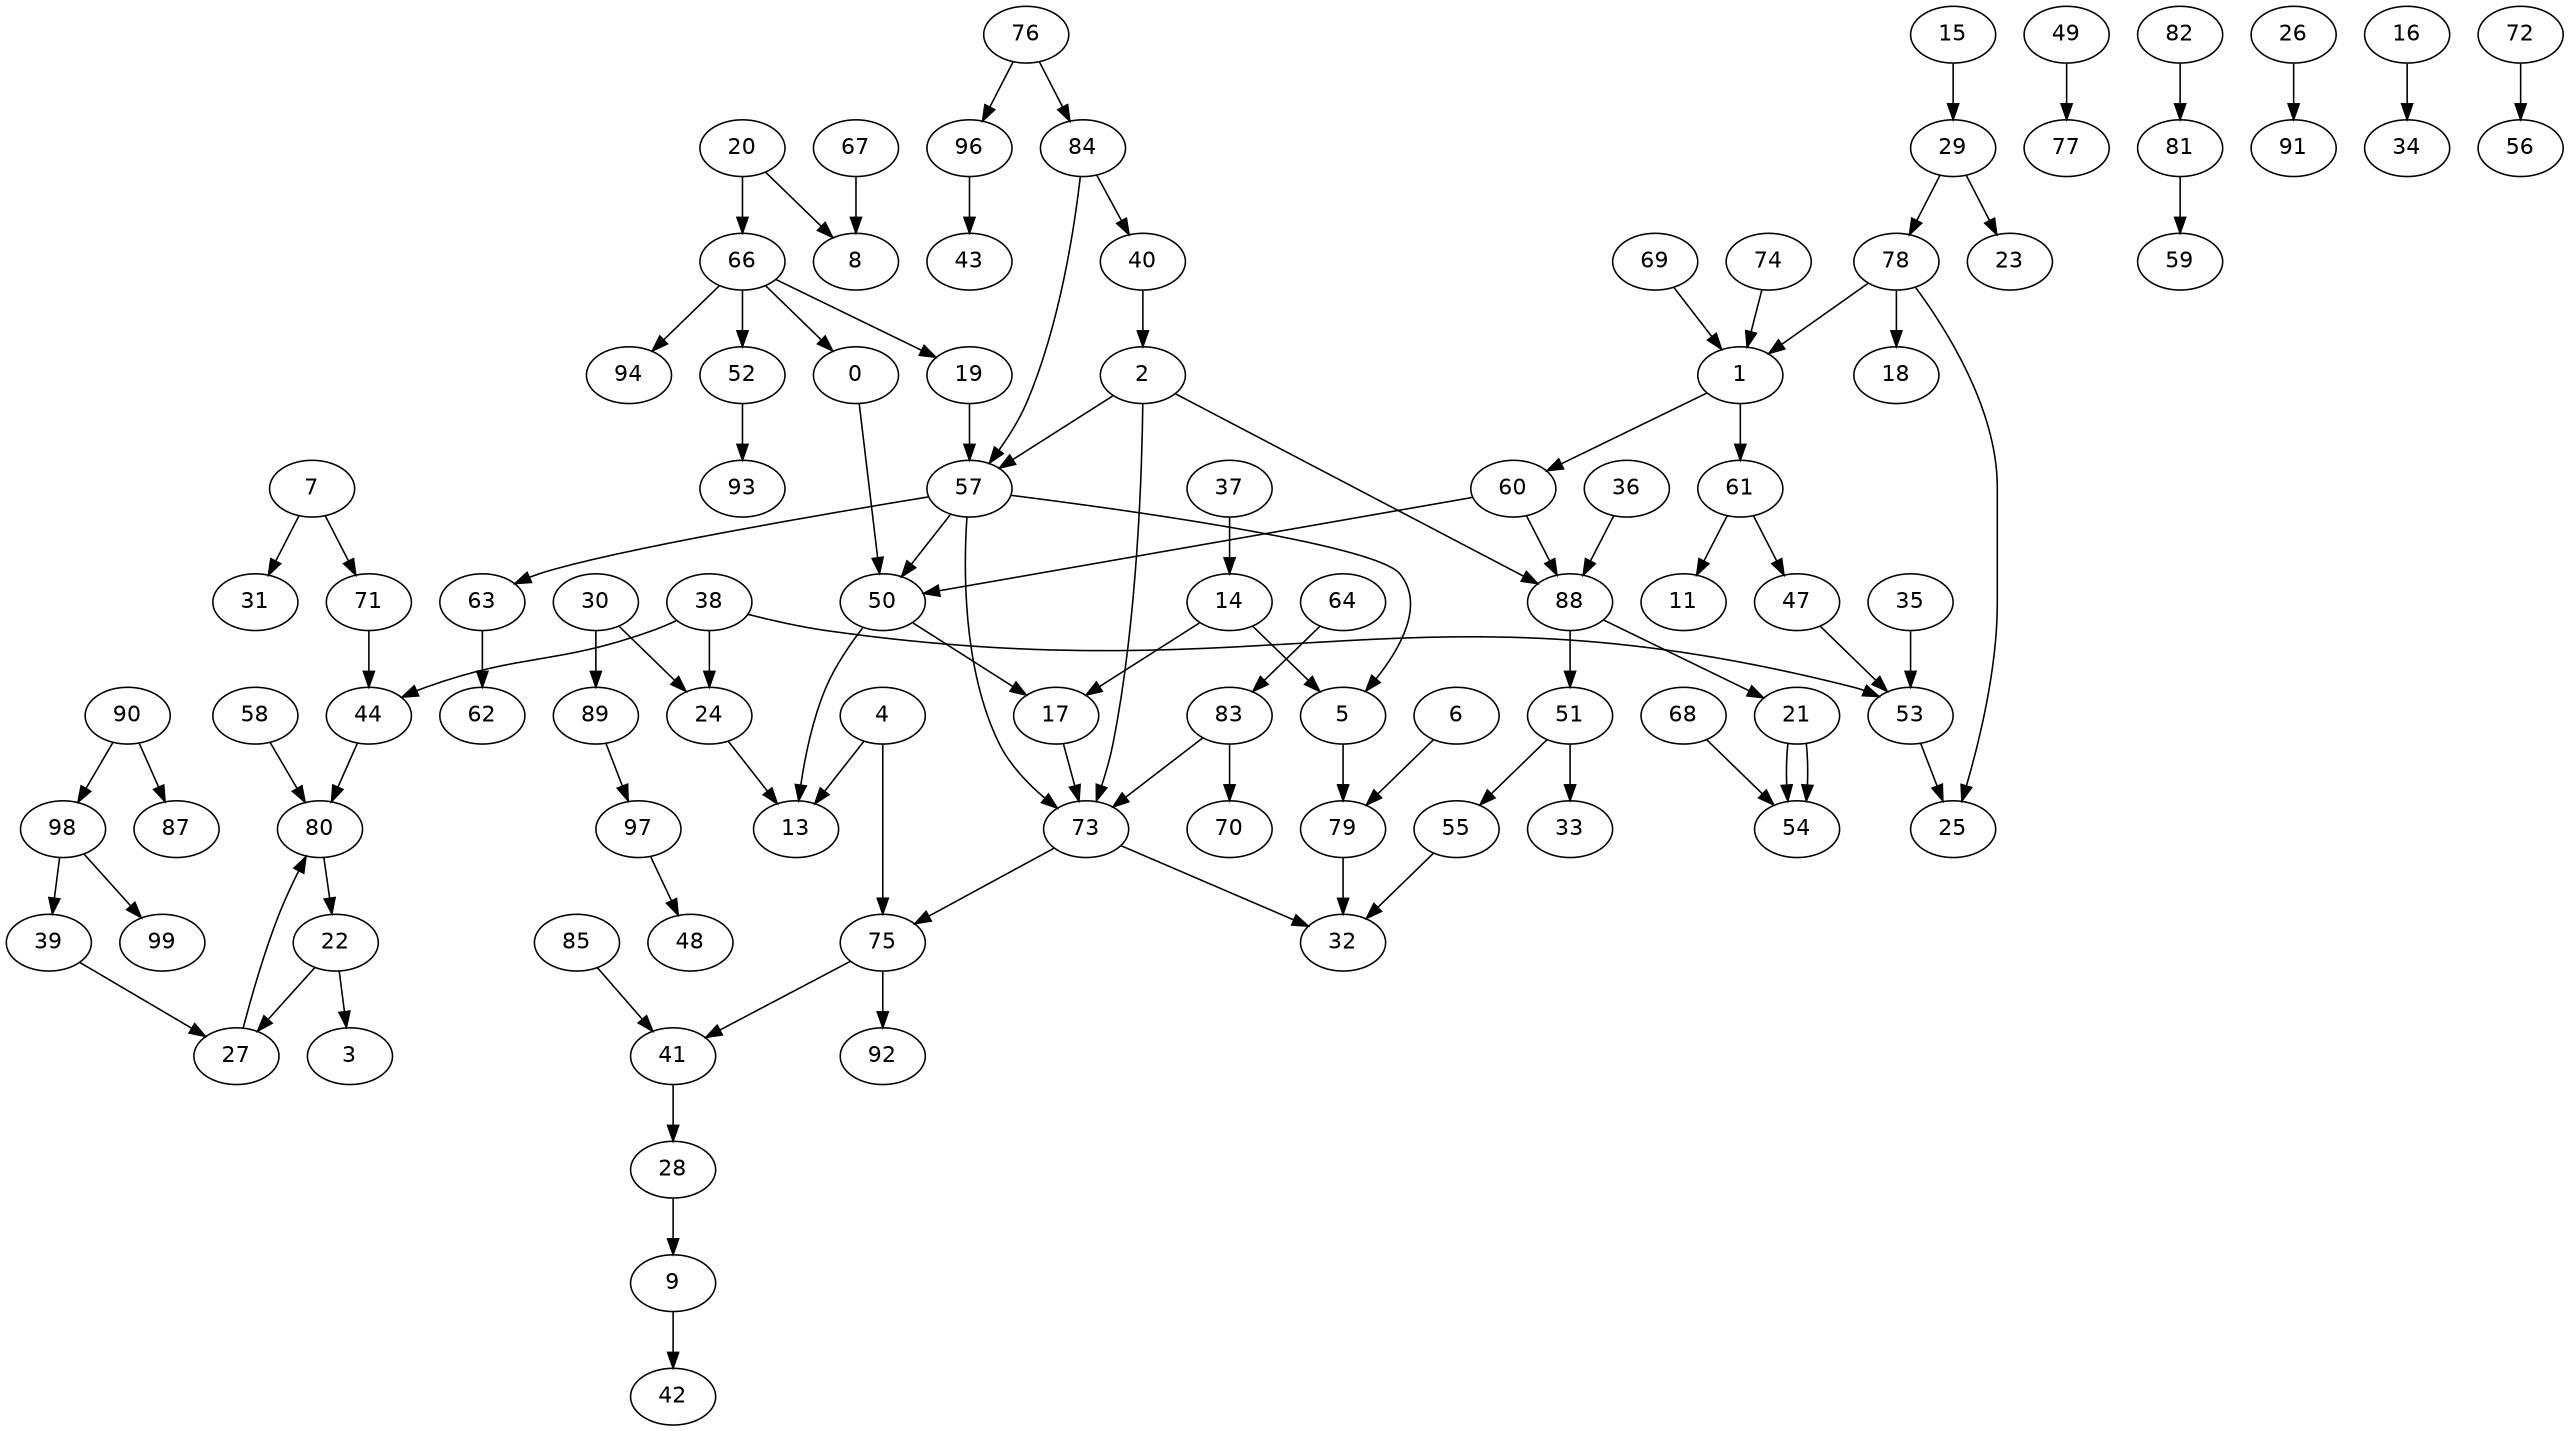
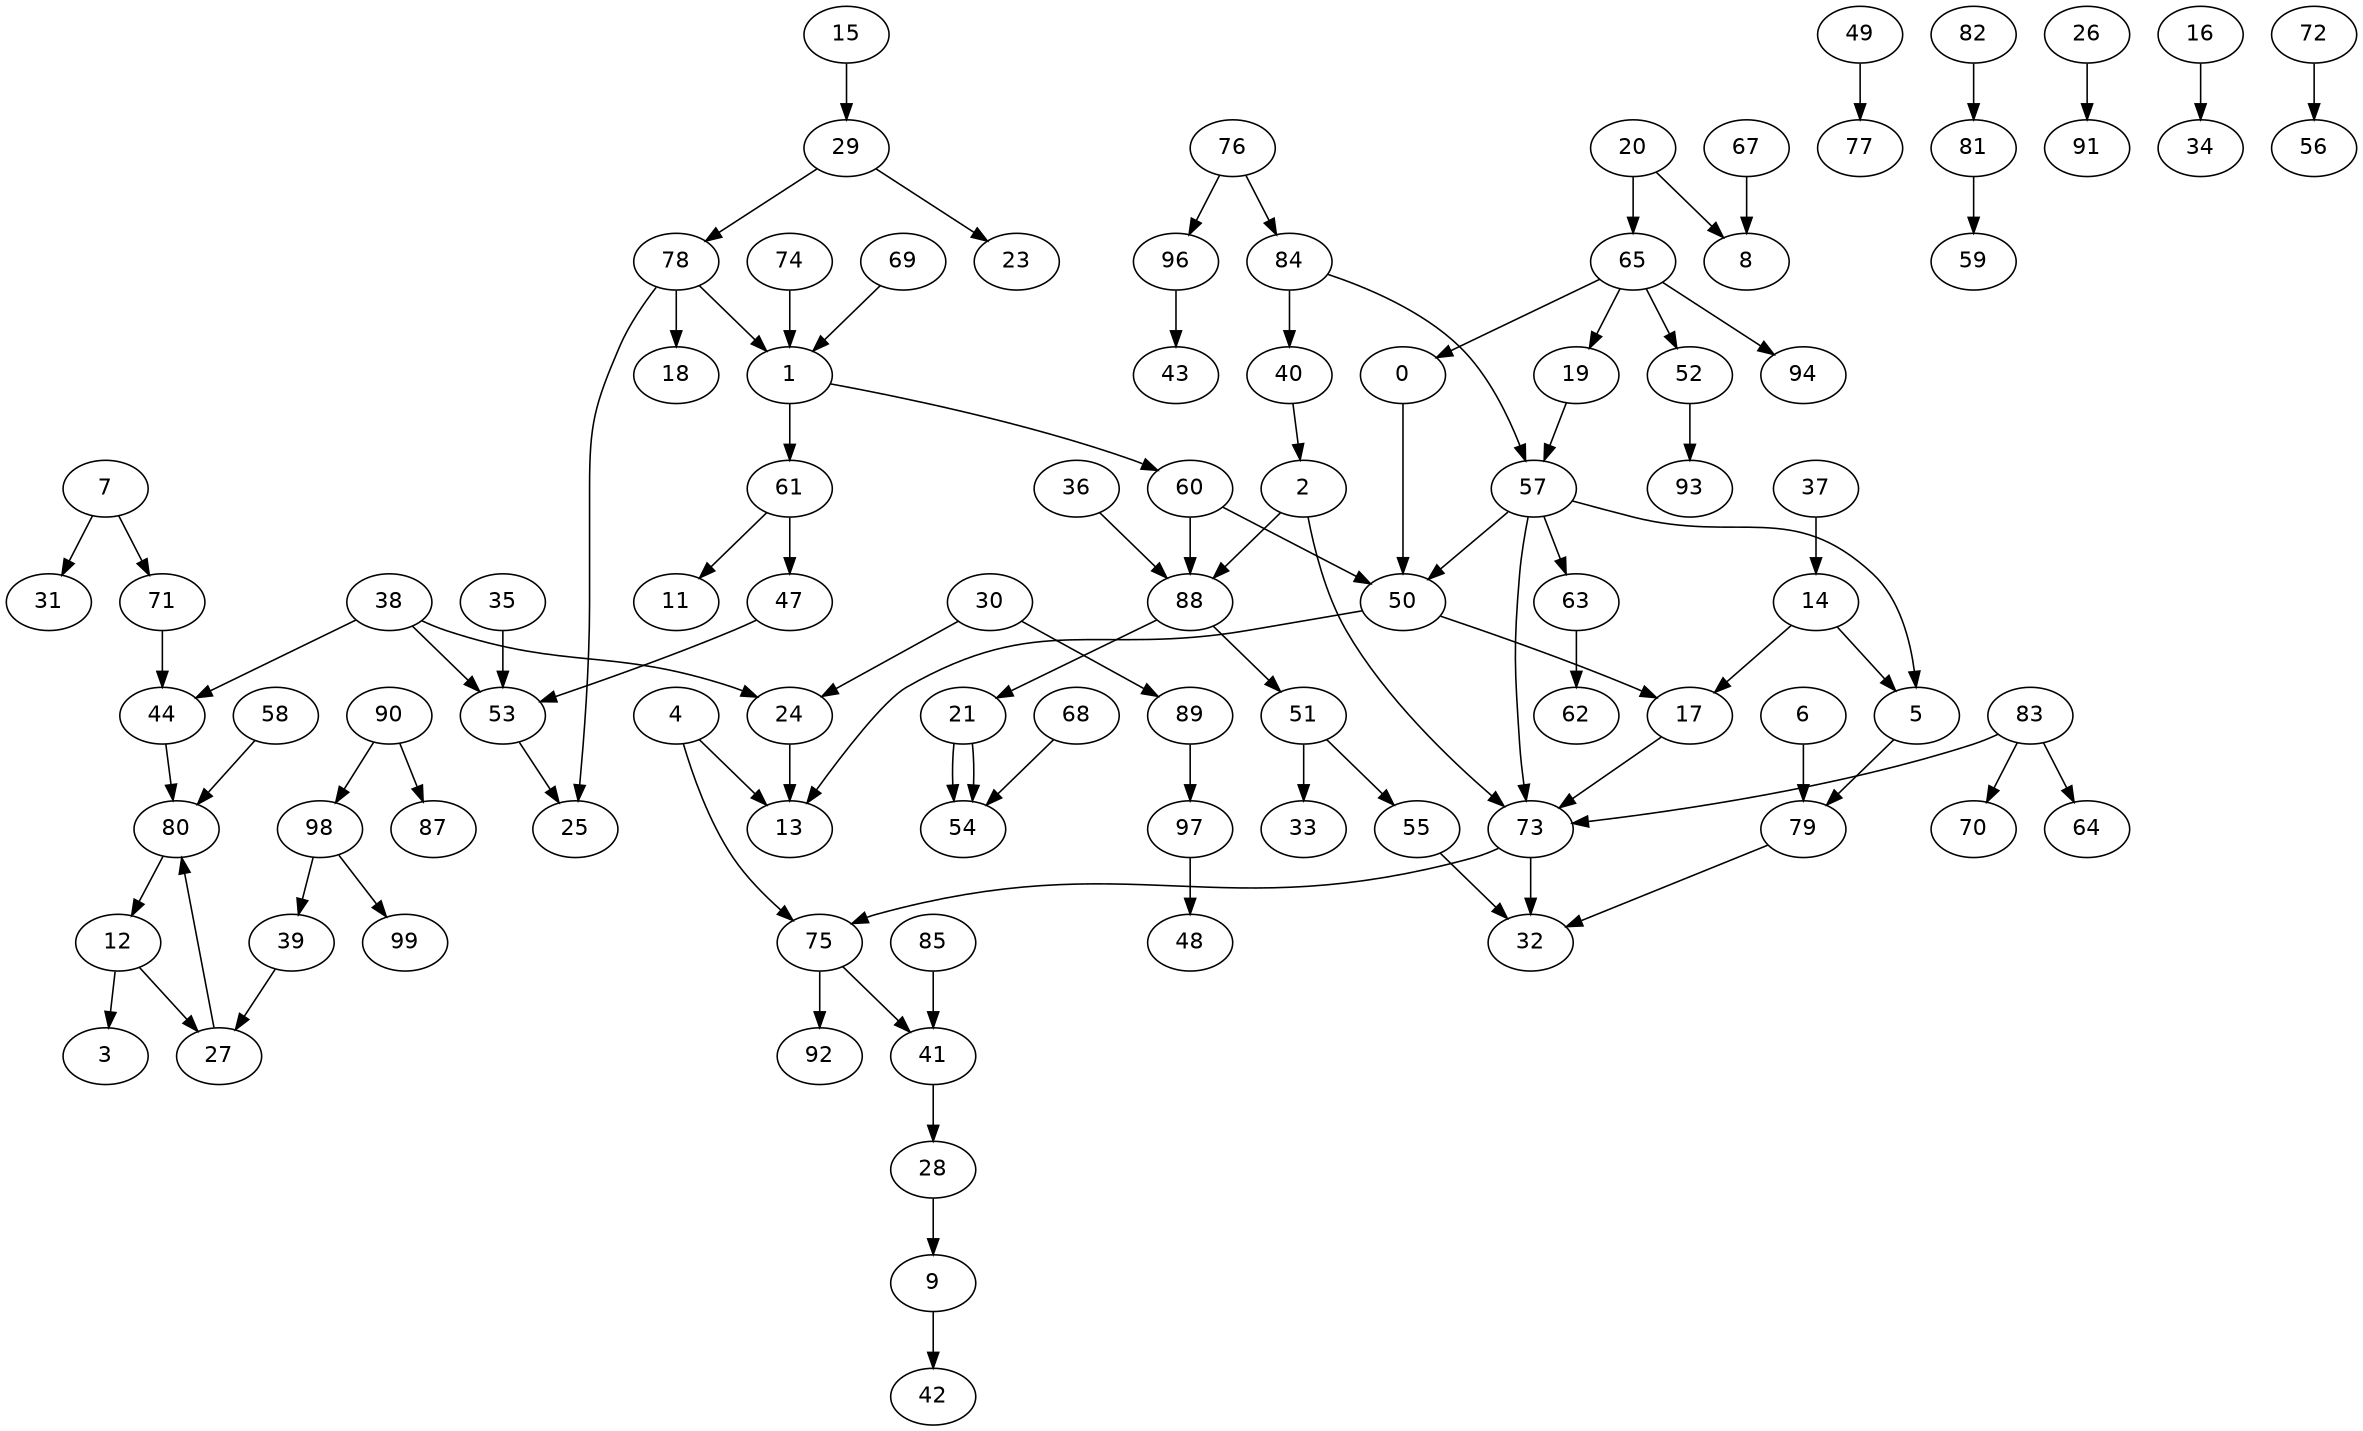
node "66": label "66" -> "65"
edge "2" -> "57": removed
edge "64" -> "83": reversed
node "22": label "22" -> "12"
